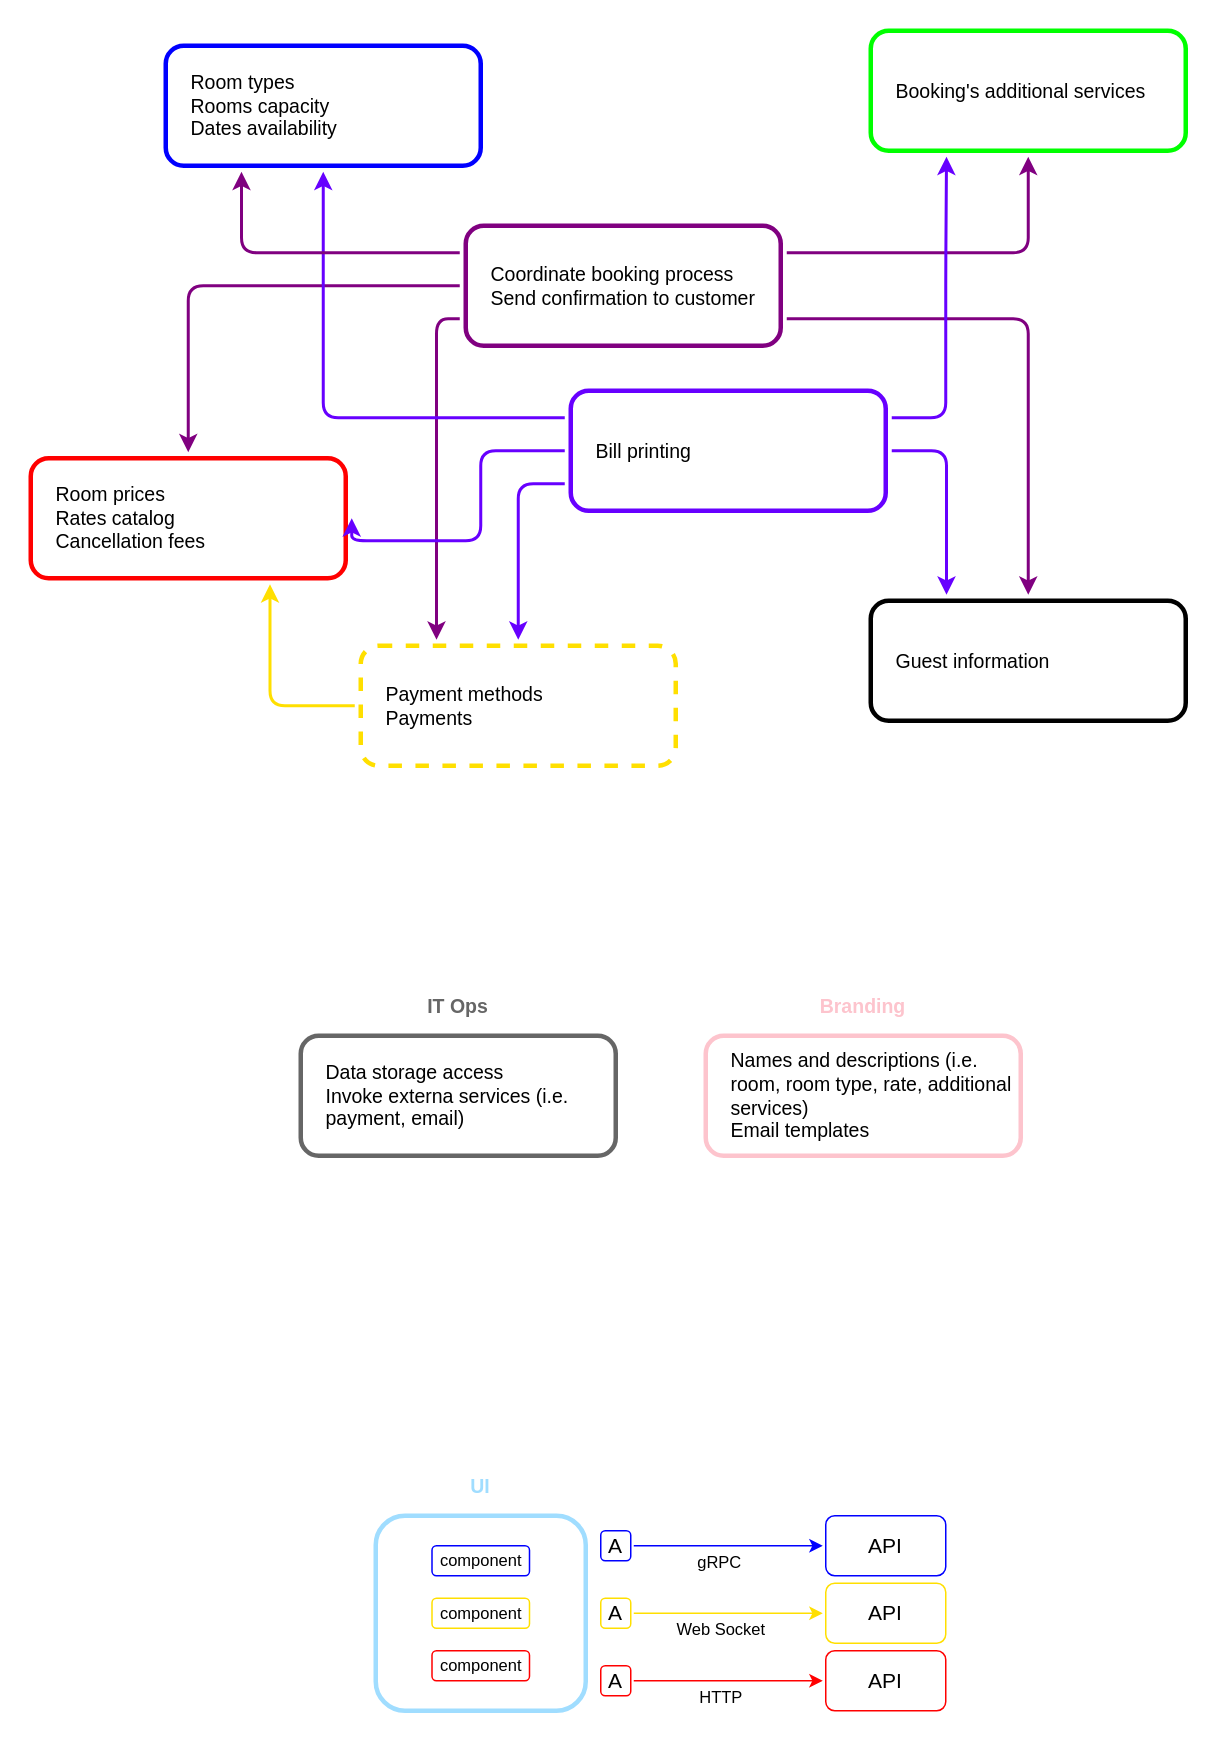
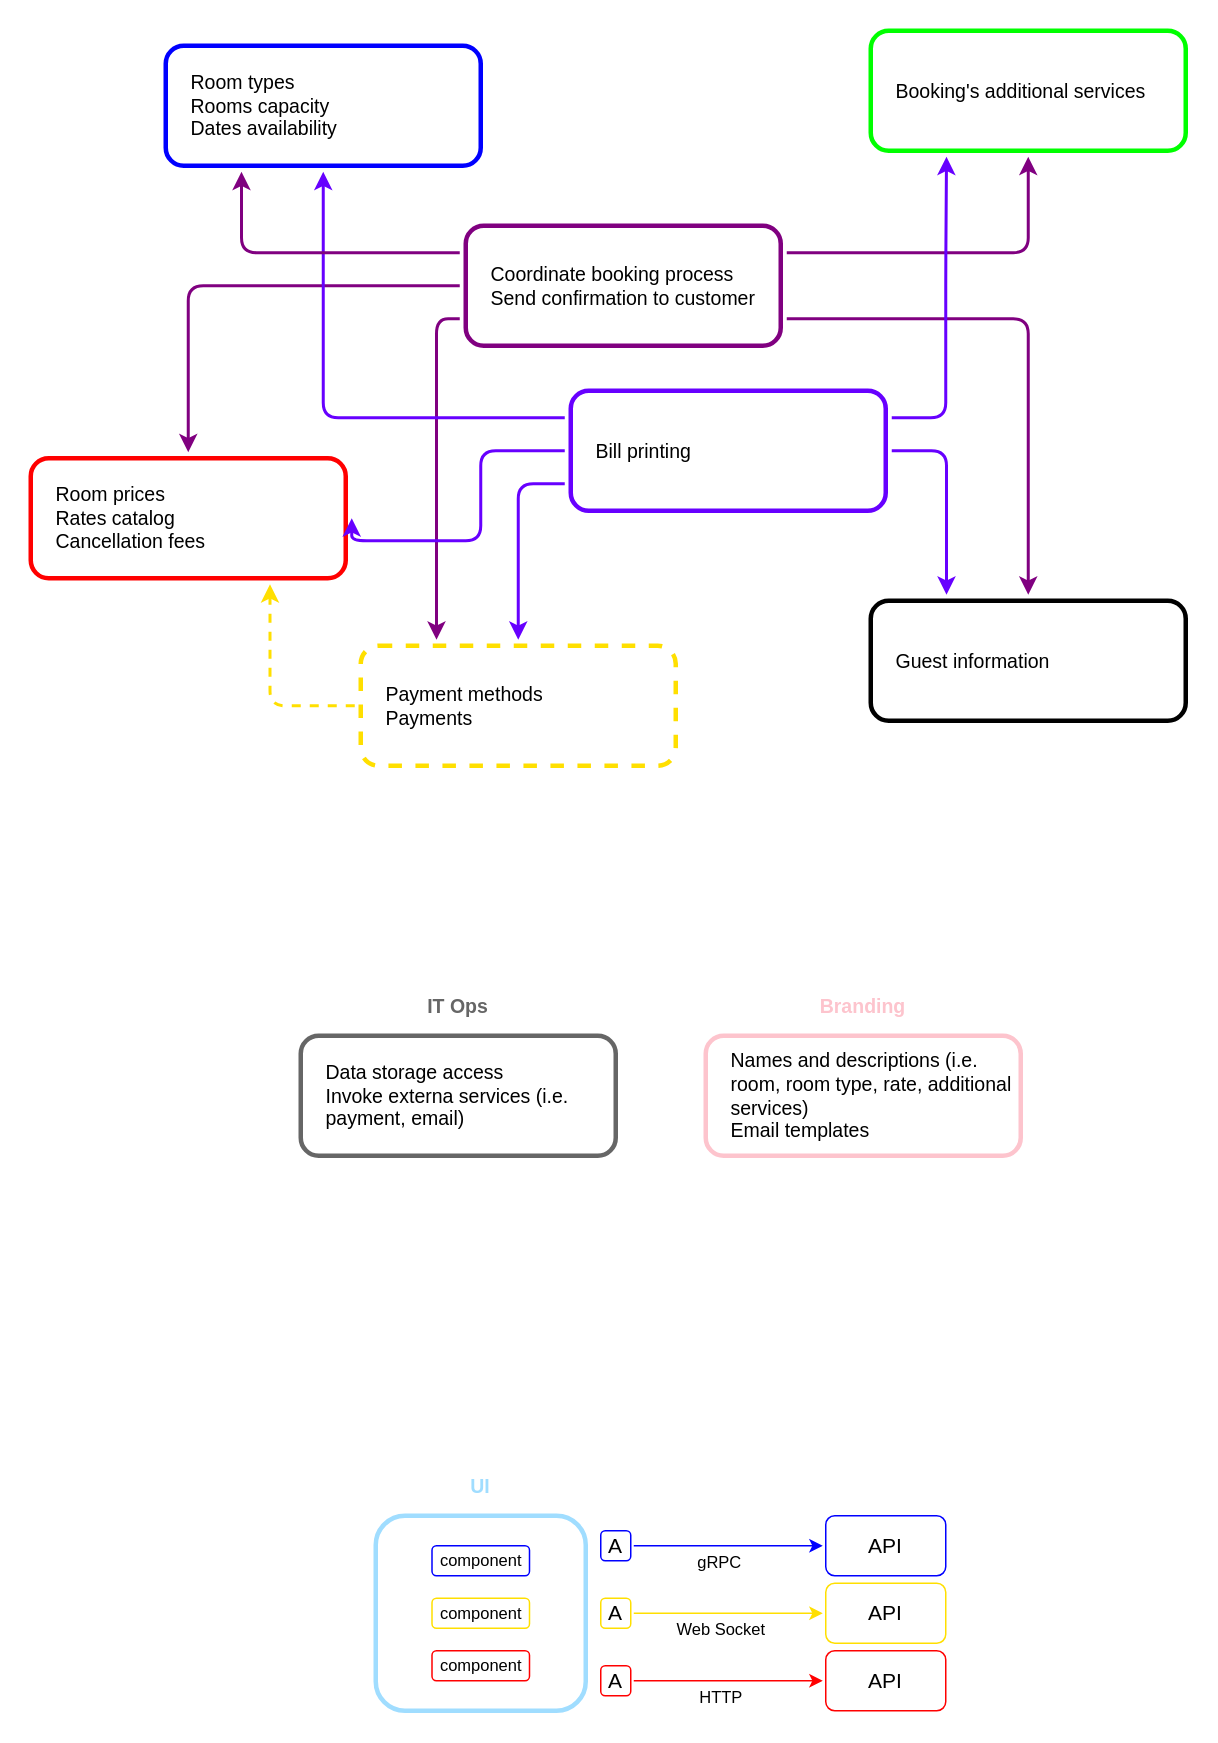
edge "Payment methods Payments" -> "Room prices Rates catalog Cancellation fees": style solid -> dashed
